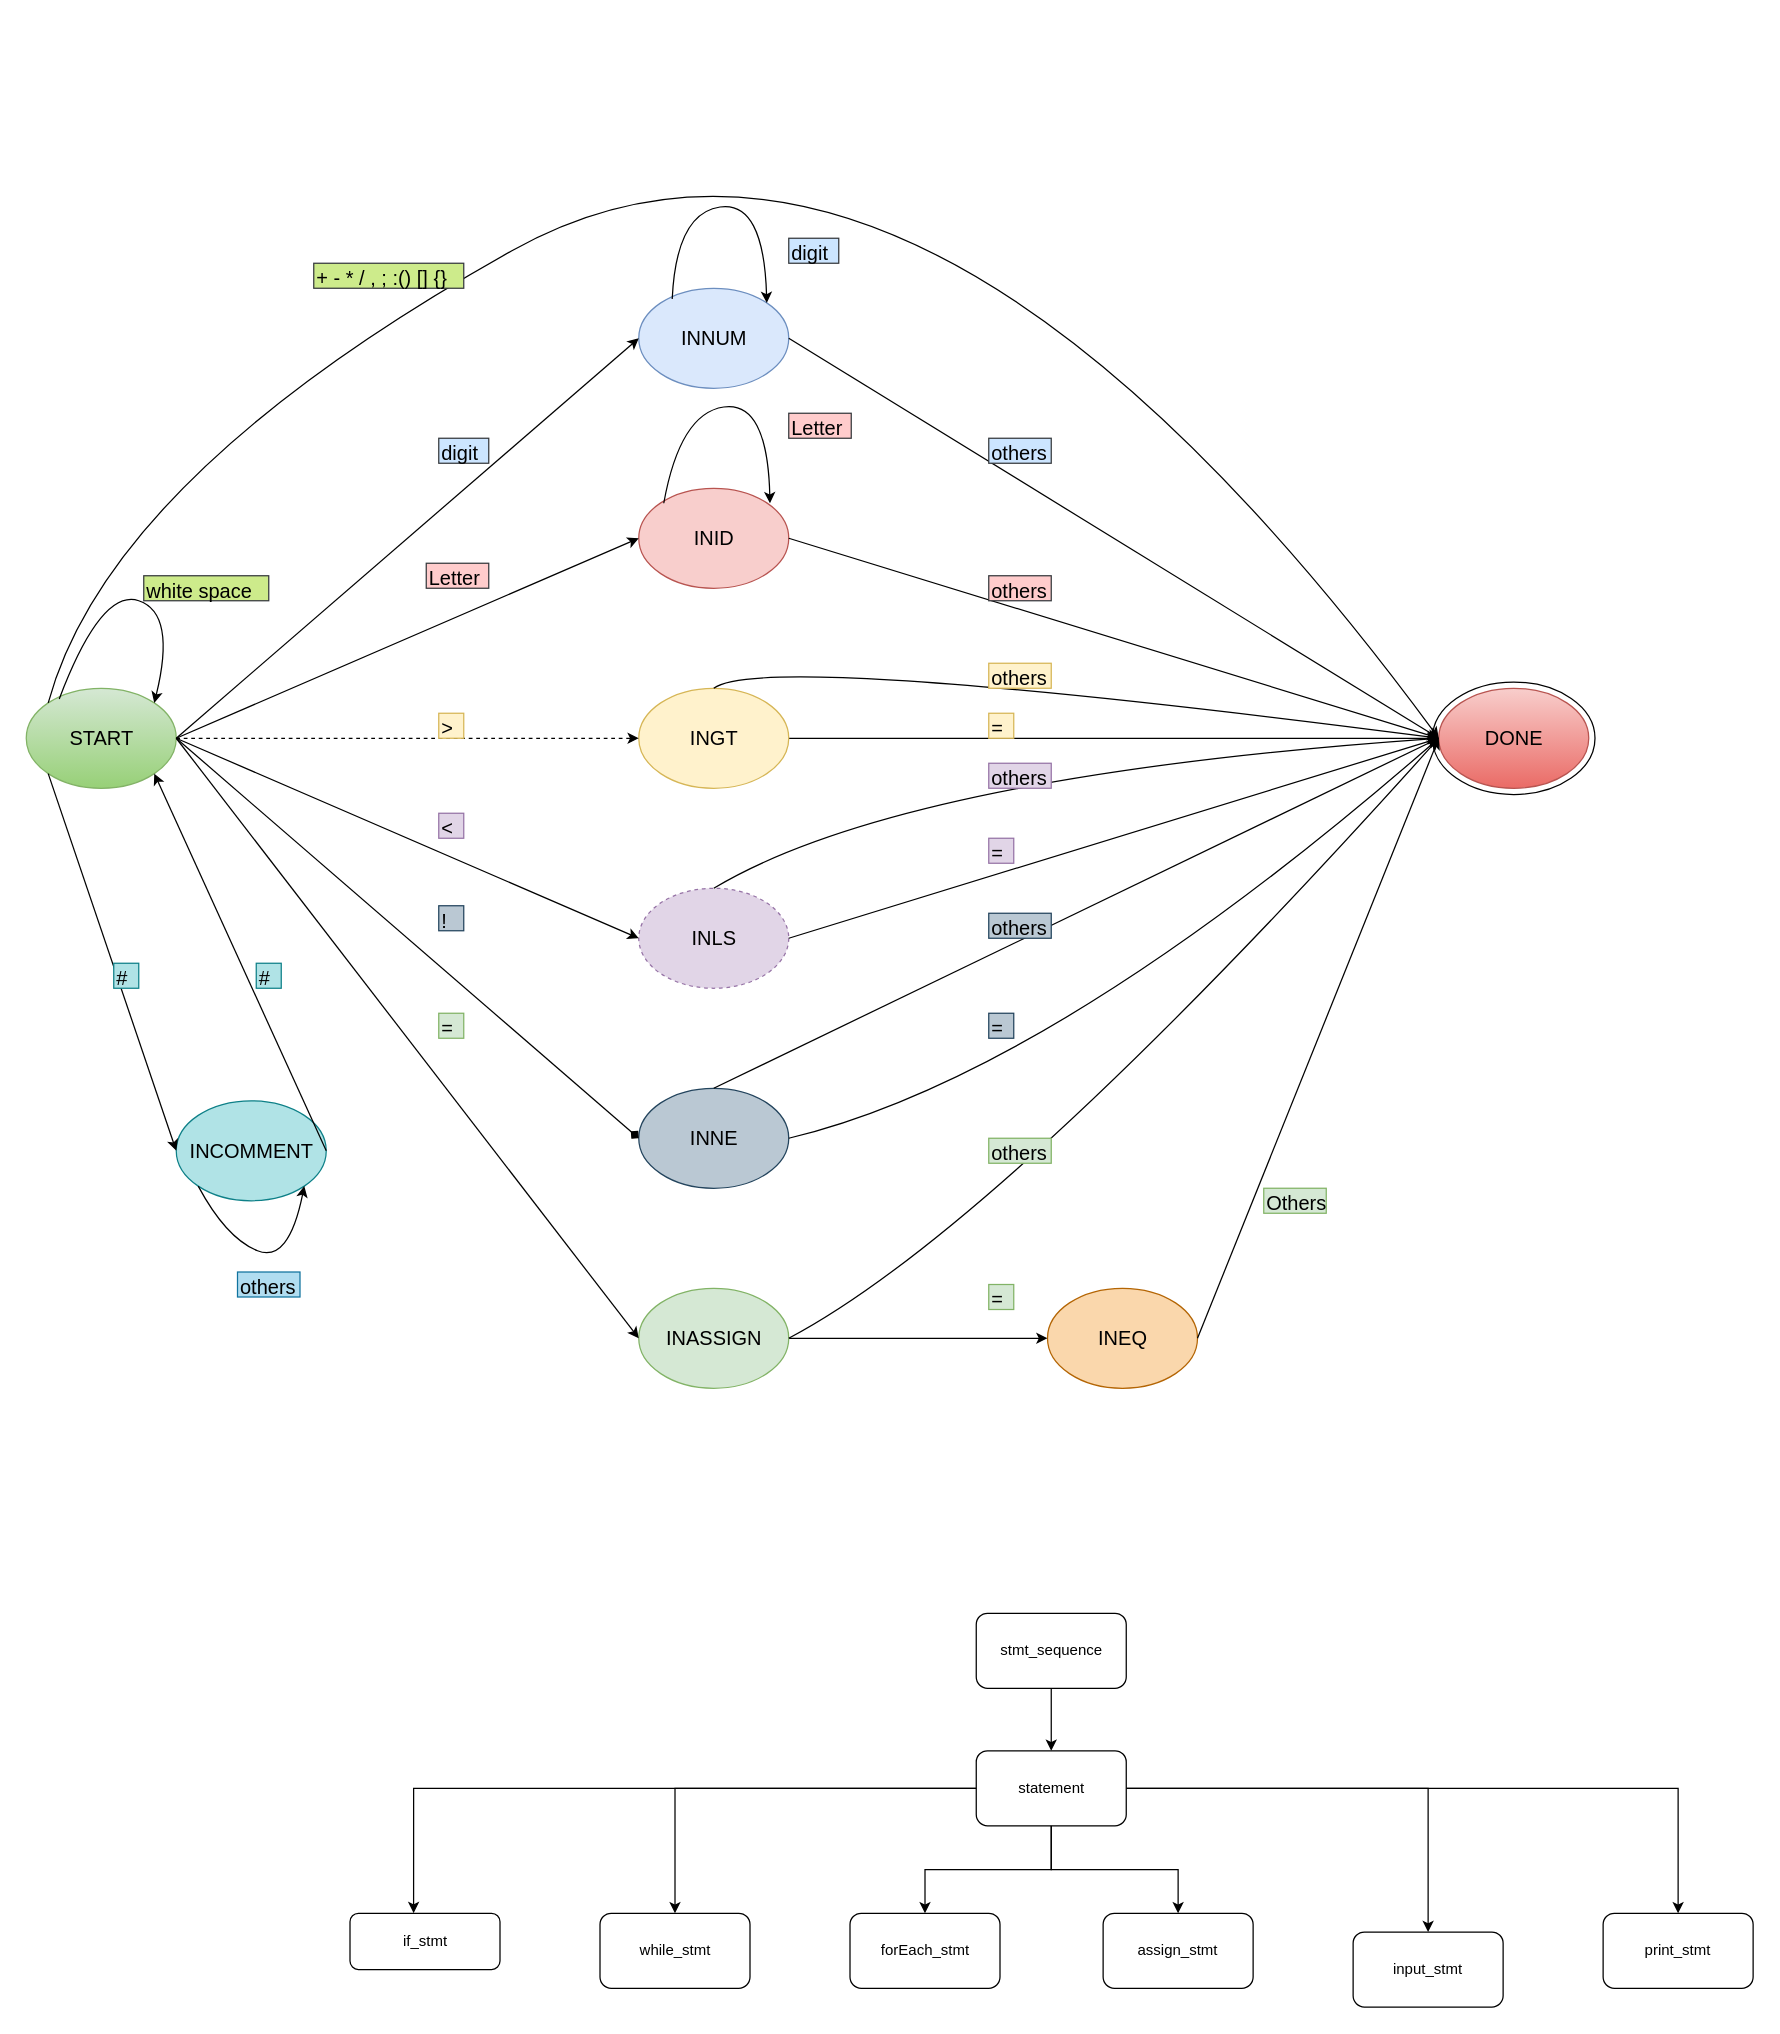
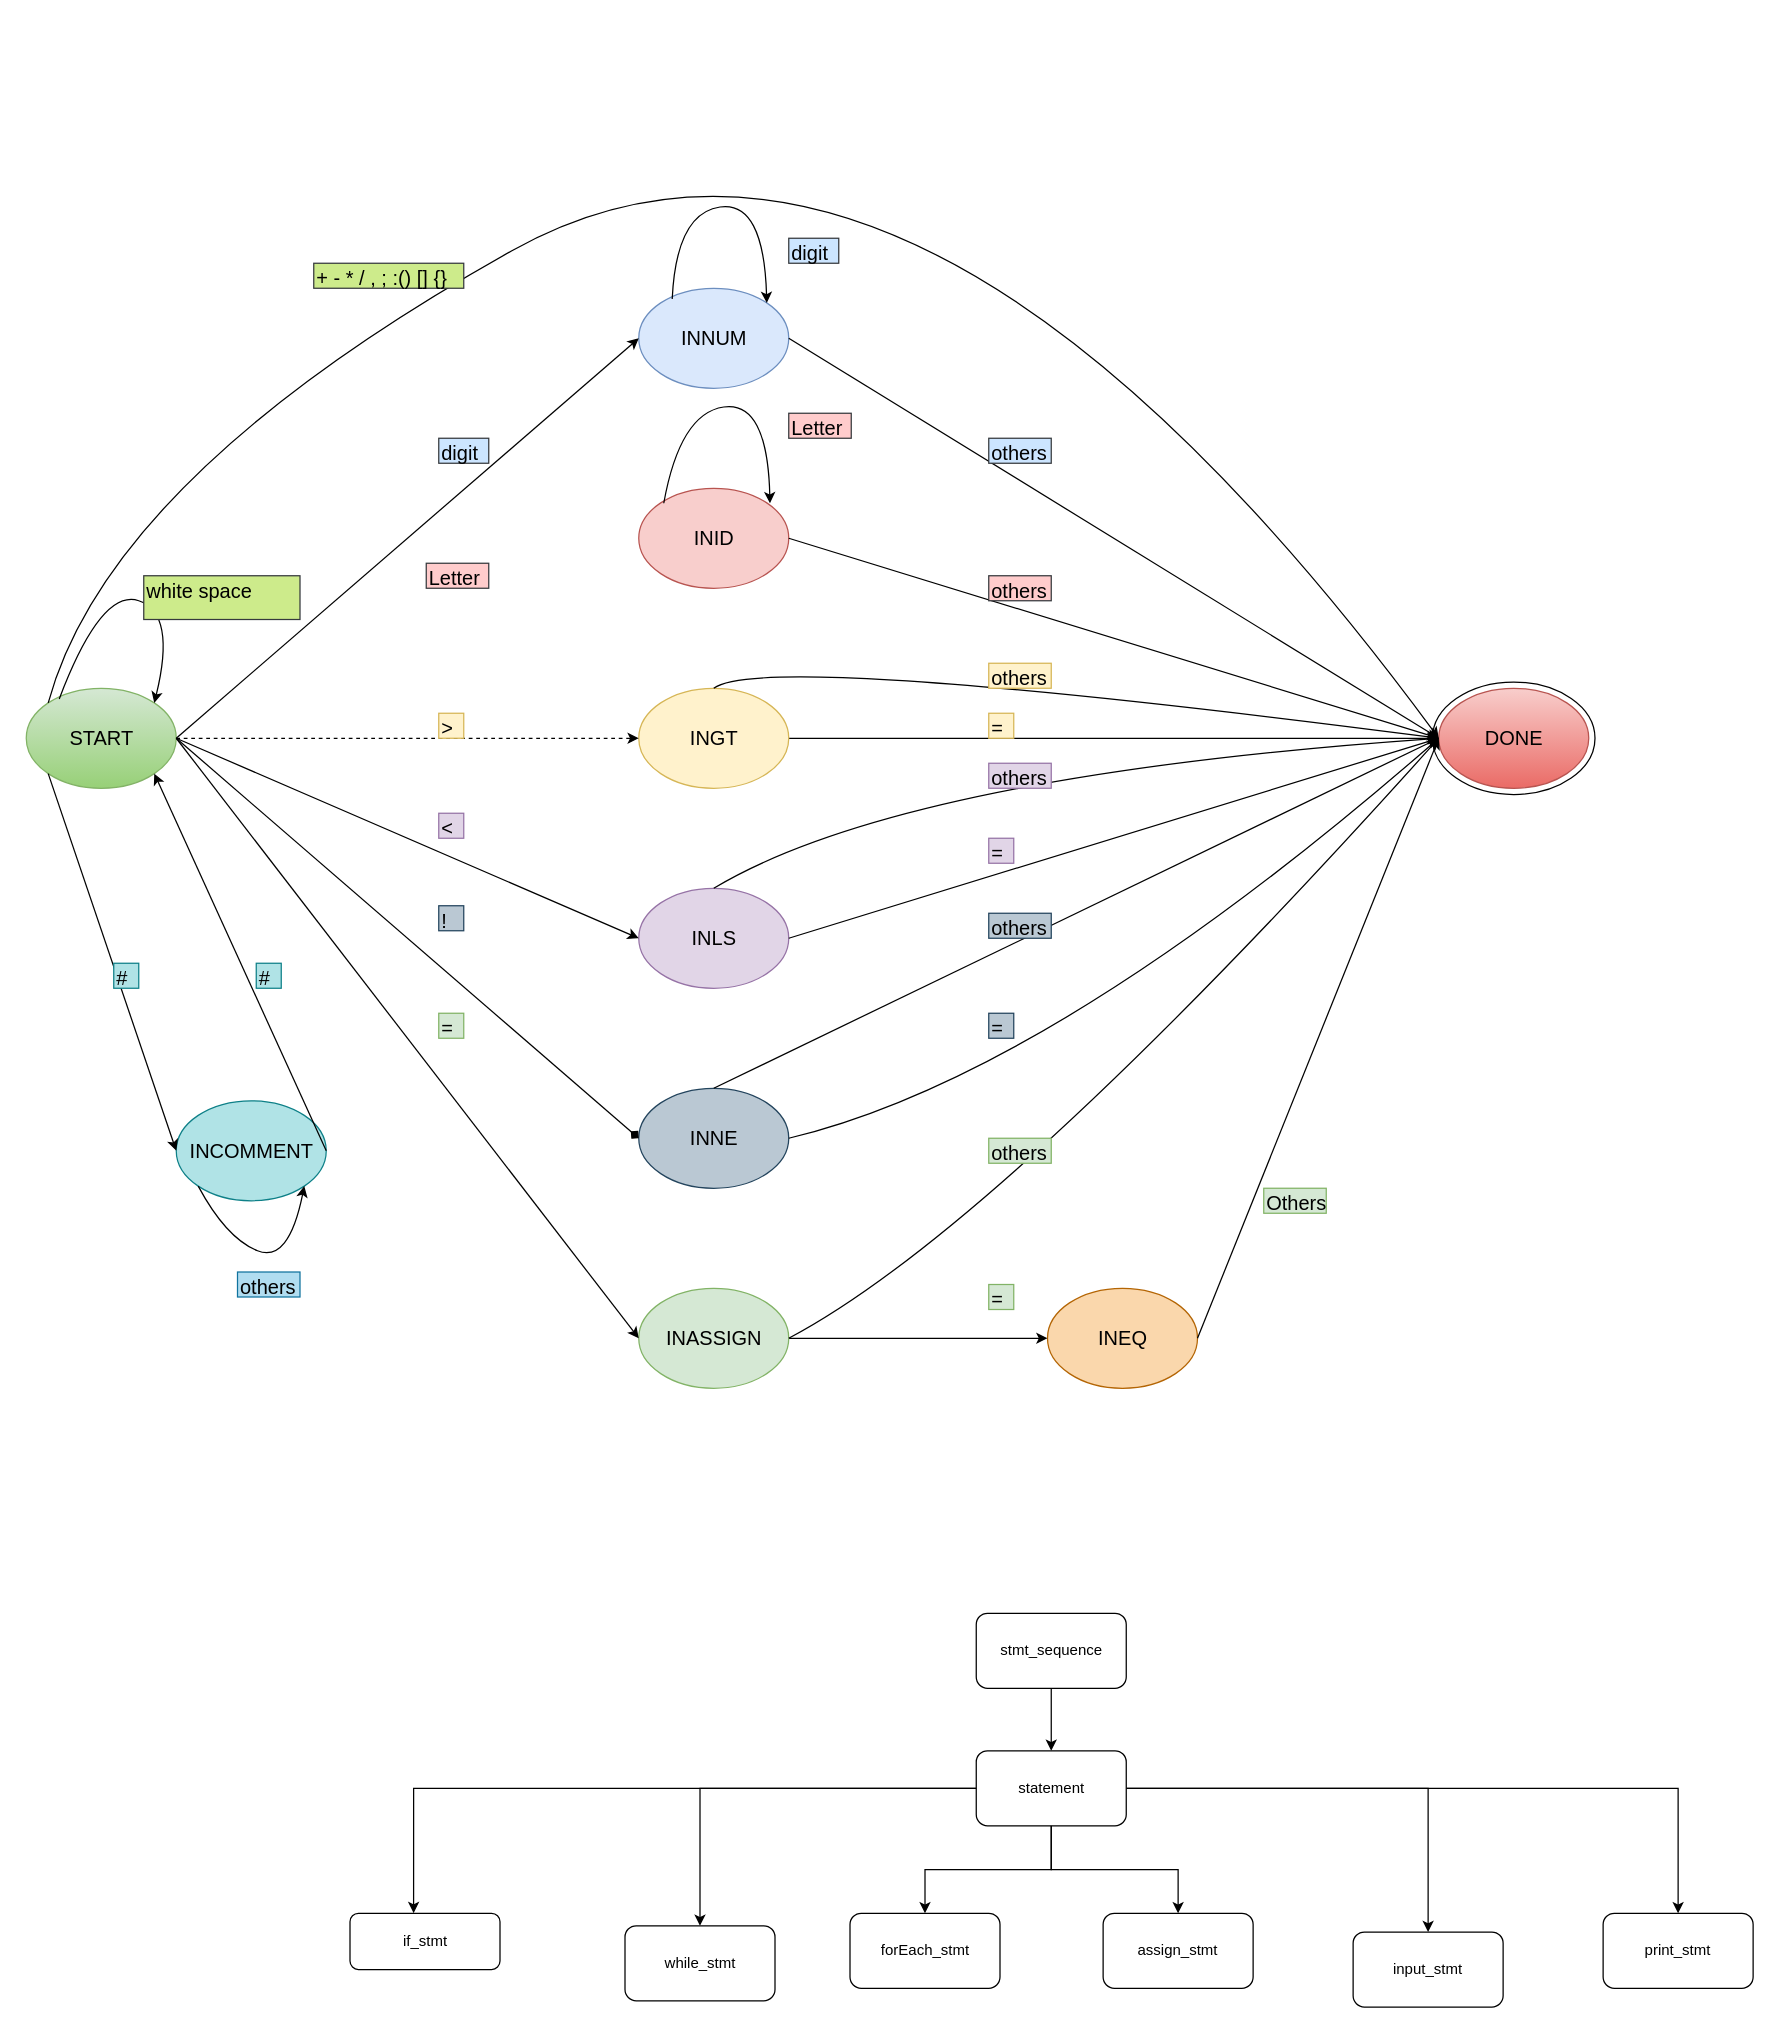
node "white space": size 125x25 -> 156x44
edge "START" -> "INID": removed
node "INLS": style dashed -> solid
node "while_stmt": moved (675, 1951) -> (700, 1963)
